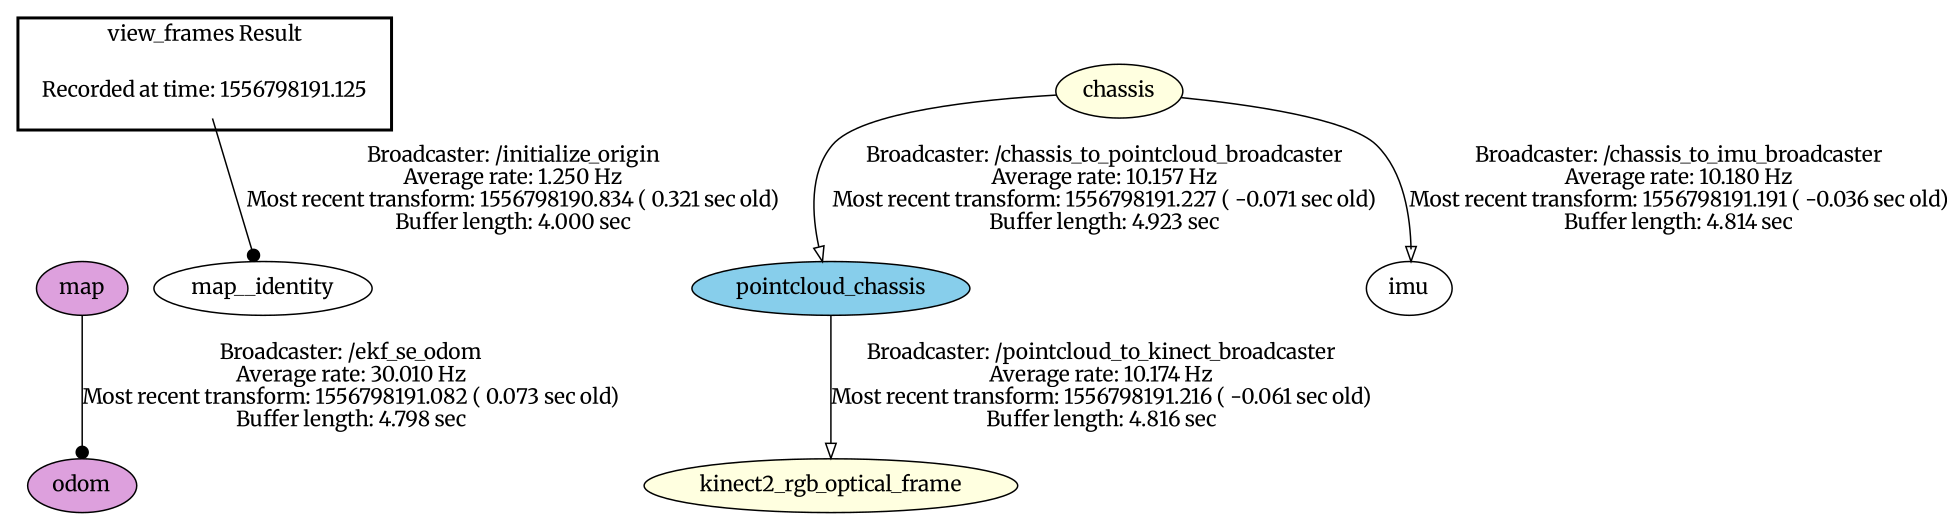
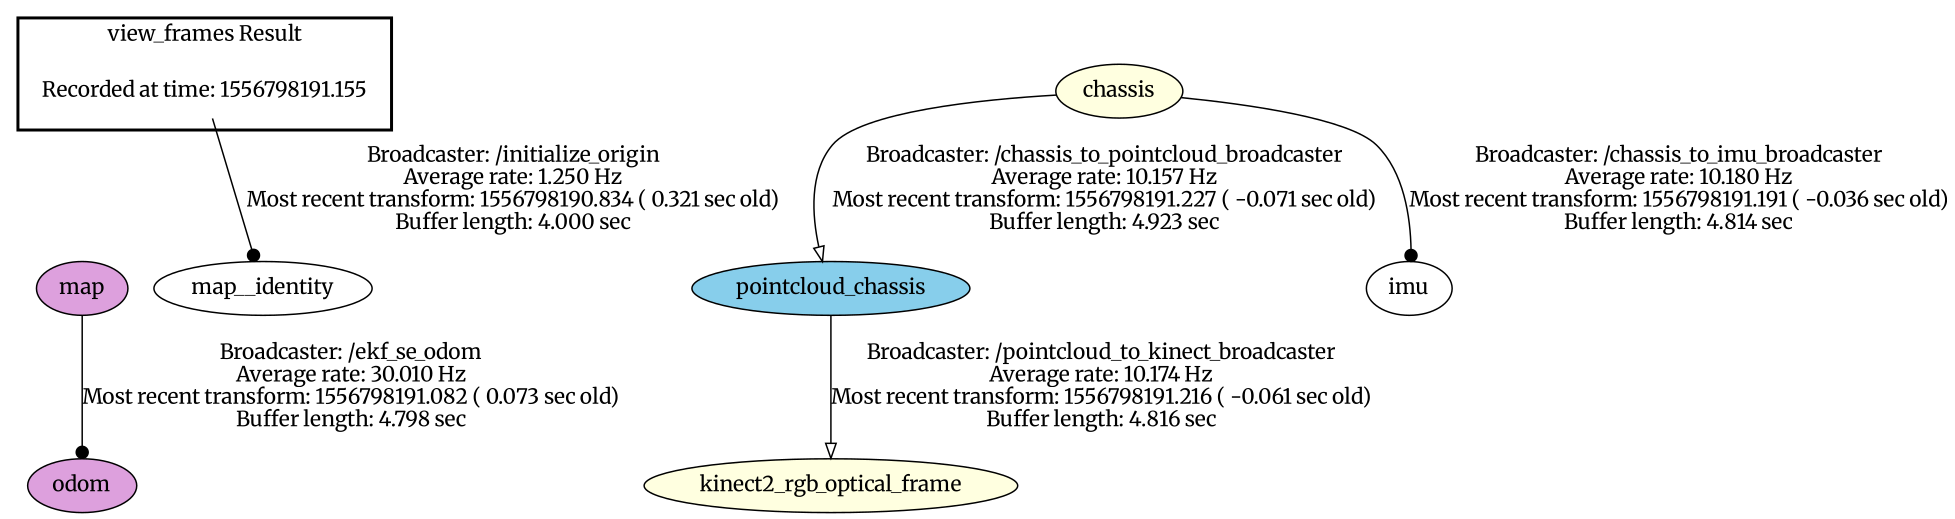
node "Recorded at time: 1556798191.125": label "Recorded at time: 1556798191.125" -> "Recorded at time: 1556798191.155"
edge "chassis" -> "imu": arrowhead onormal -> dot
